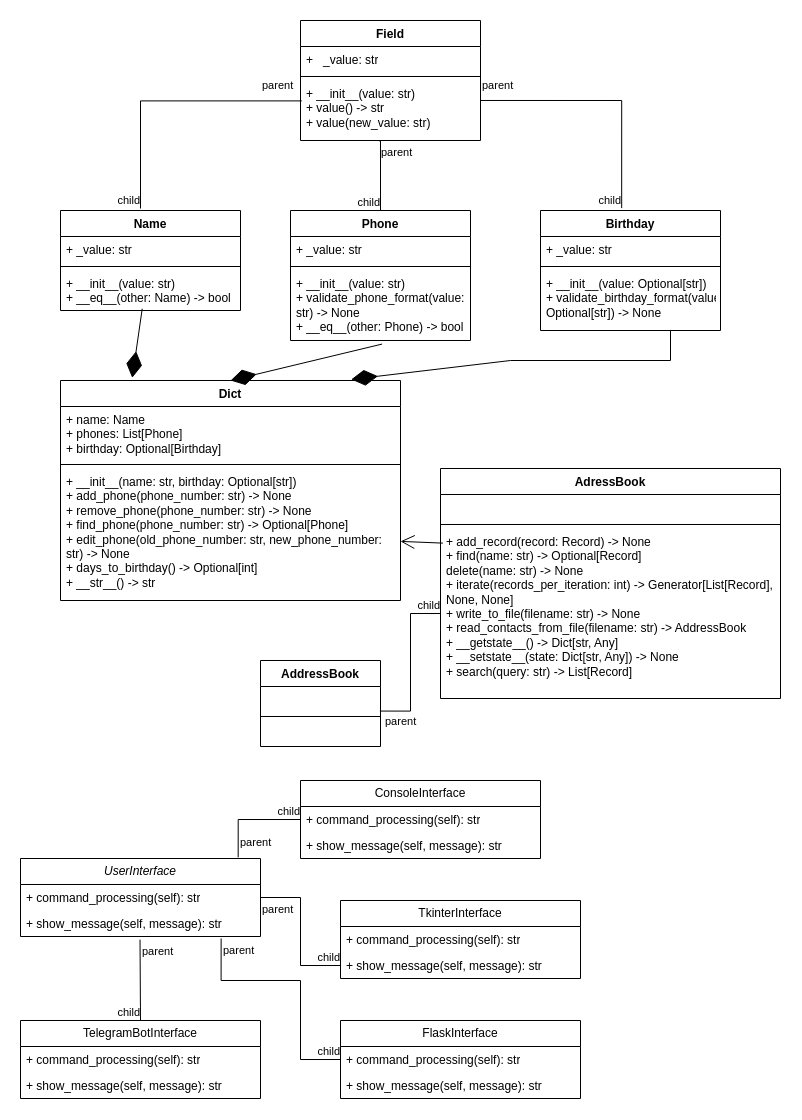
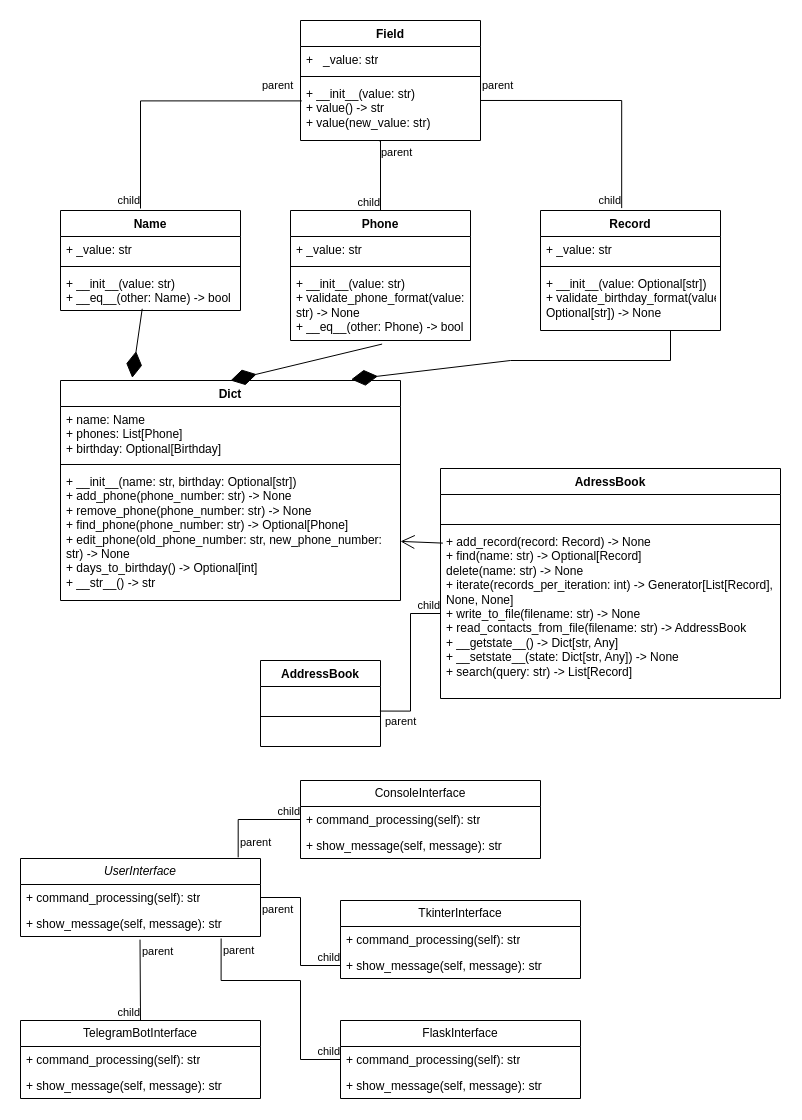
node "Birthday": label "Birthday" -> "Record"
